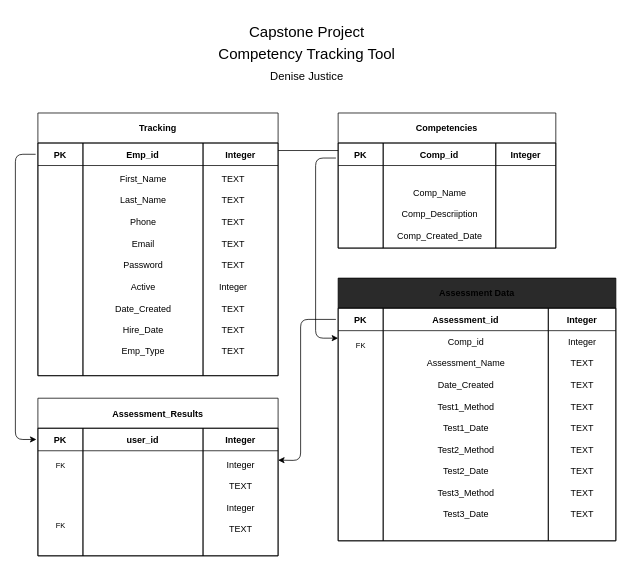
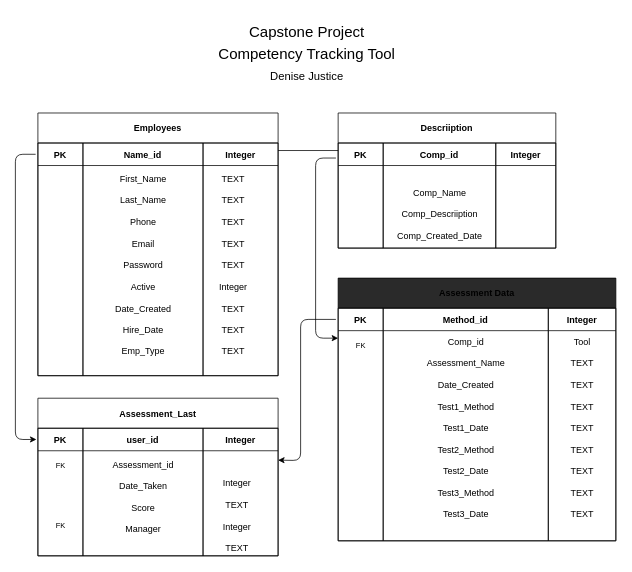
node "Tracking": label "Tracking" -> "Employees"
node "Competencies": label "Competencies" -> "Descriiption"
node "Emp_id": label "Emp_id" -> "Name_id"
node "Assessment_id": label "Assessment_id" -> "Method_id"
node "Assessment_Results": label "Assessment_Results" -> "Assessment_Last"
node "Integer TEXT TEXT TEXT TEXT TEXT TEXT TEXT TEXT": label "Integer TEXT TEXT TEXT TEXT TEXT TEXT TEXT TEXT" -> "Tool TEXT TEXT TEXT TEXT TEXT TEXT TEXT TEXT"
node "Assessment_id Date_Taken Score Manager": added
node "Integer TEXT Integer TEXT": moved (240, 497) -> (237, 516)
